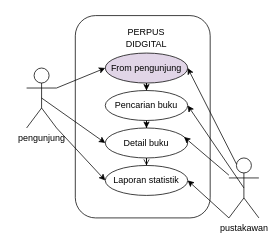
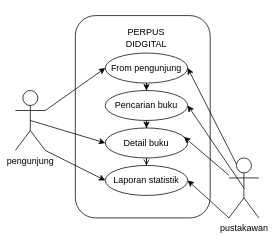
node "From pengunjung": fillcolor #e1d5e7 -> #ffffff
node "pengunjung": moved (42, 98) -> (30, 120)
